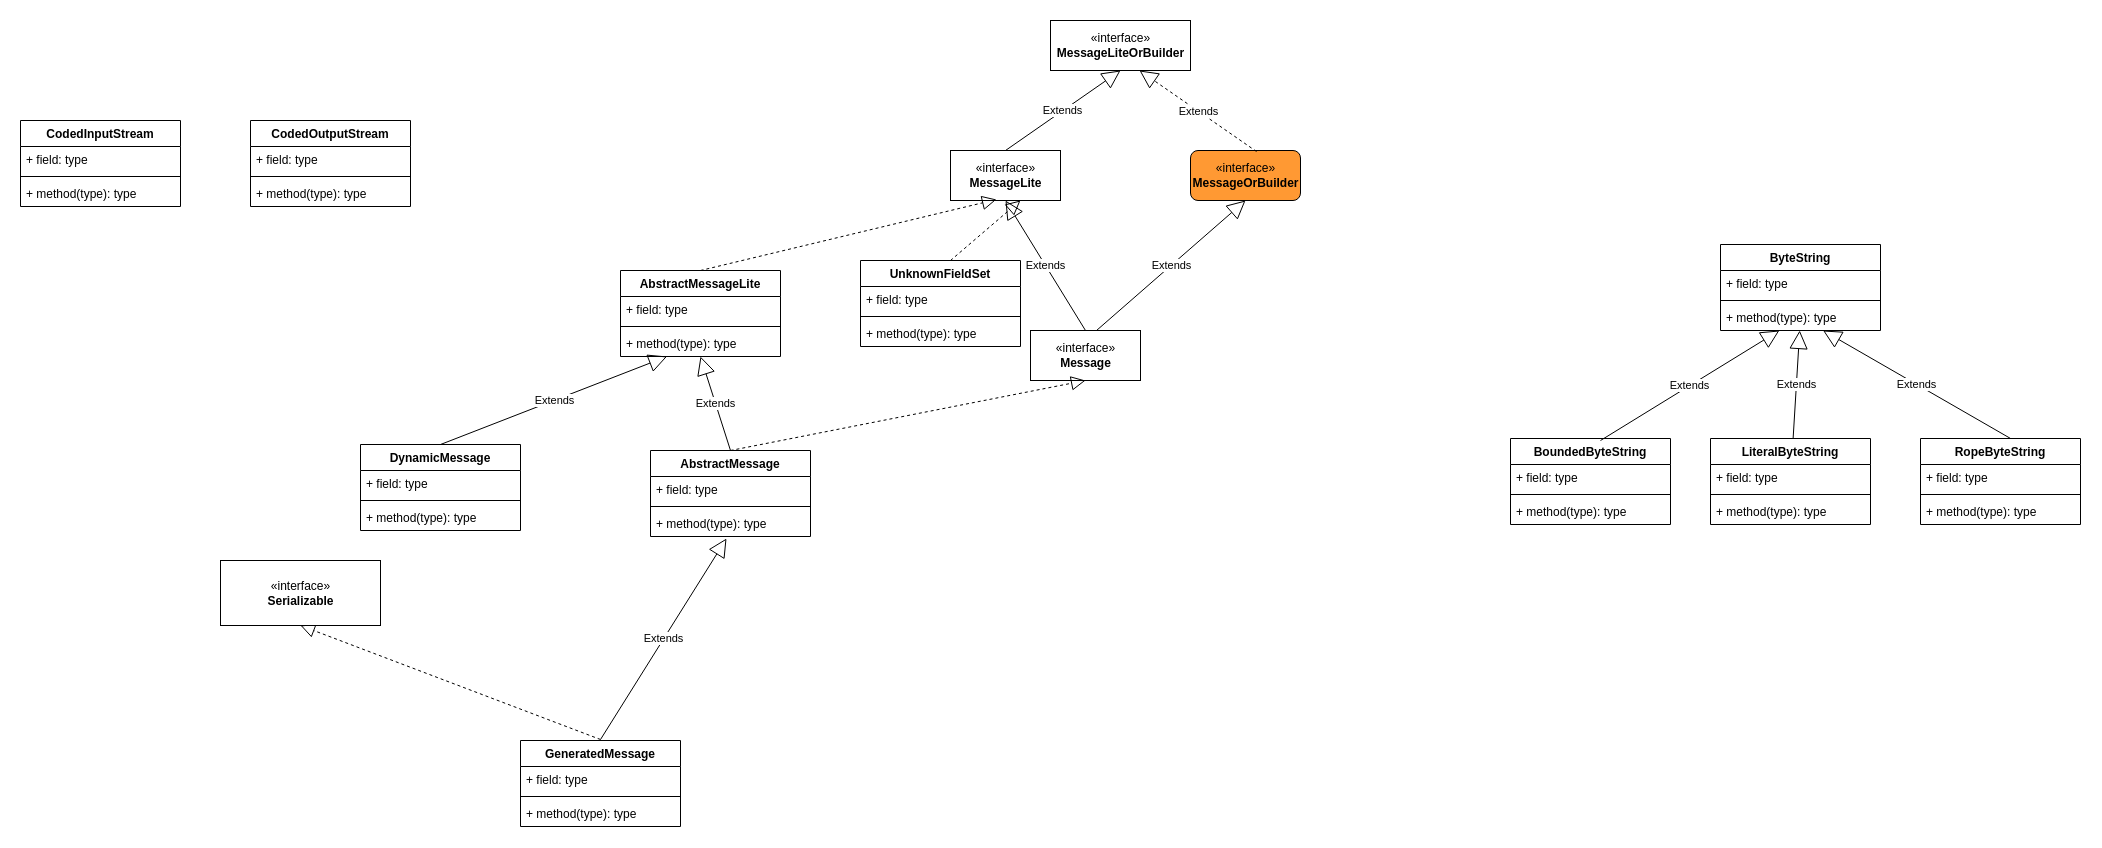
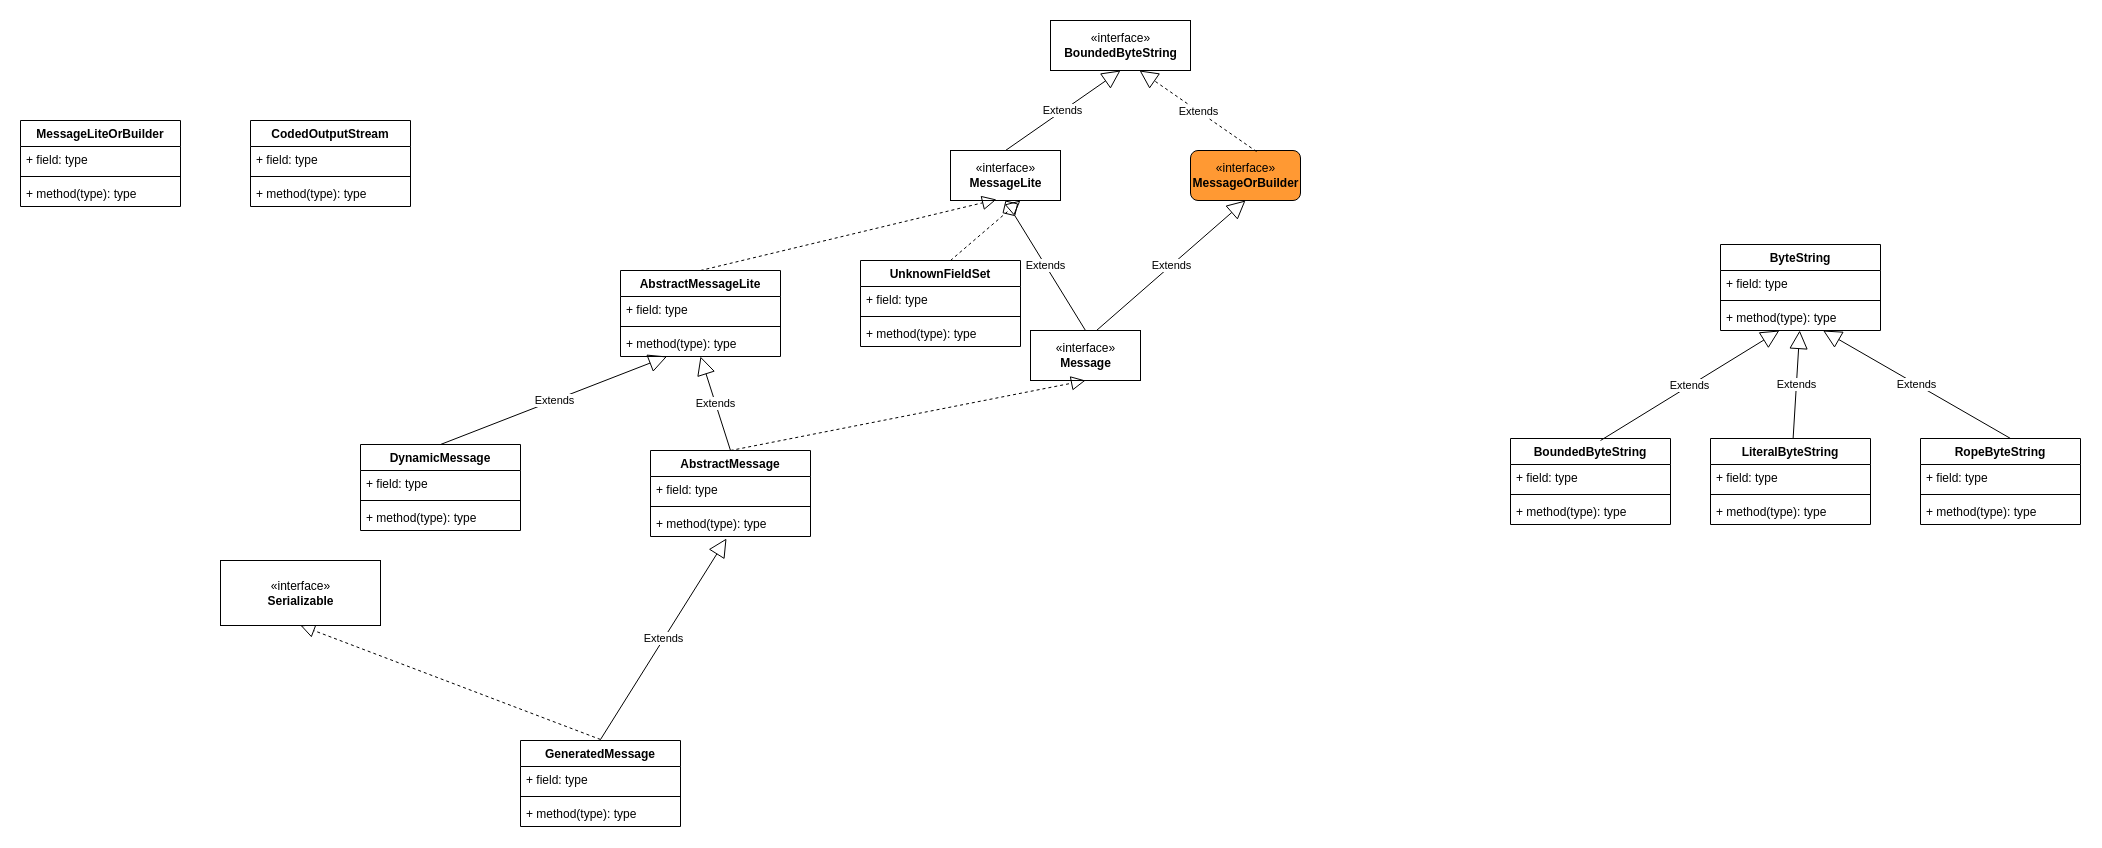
node "«interface» MessageLiteOrBuilder": label "«interface» MessageLiteOrBuilder" -> "«interface» BoundedByteString"
node "CodedInputStream": label "CodedInputStream" -> "MessageLiteOrBuilder"
edge "«interface» Message" -> "«interface» MessageLite": arrowhead block -> diamond
